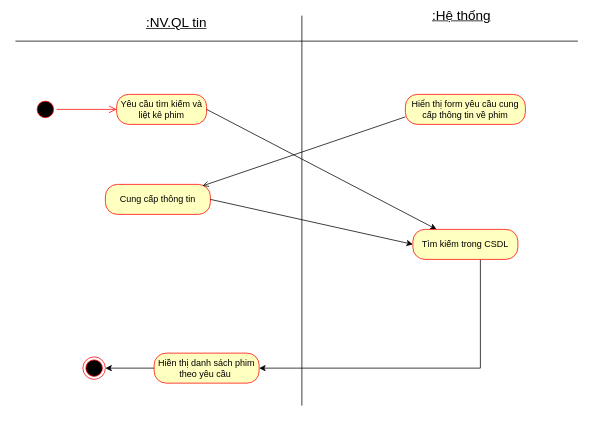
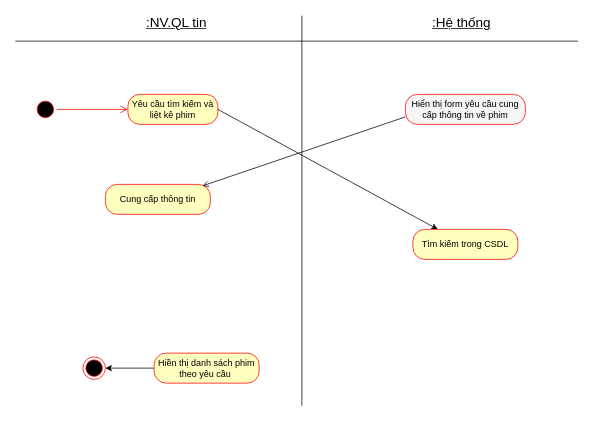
node ":Hệ thống": moved (462, 15) -> (462, 23)
node "Yêu cầu tìm kiếm và liệt kê phim": moved (162, 109) -> (173, 109)
node "Hiển thị form yêu cầu cung cấp thông tin về phim": fillcolor #ffffc0 -> #f5f5f5
edge "Cung cấp thông tin" -> "Tìm kiếm trong CSDL": removed
edge "Tìm kiếm trong CSDL" -> "Hiền thị danh sách phim theo yêu cầu": removed
